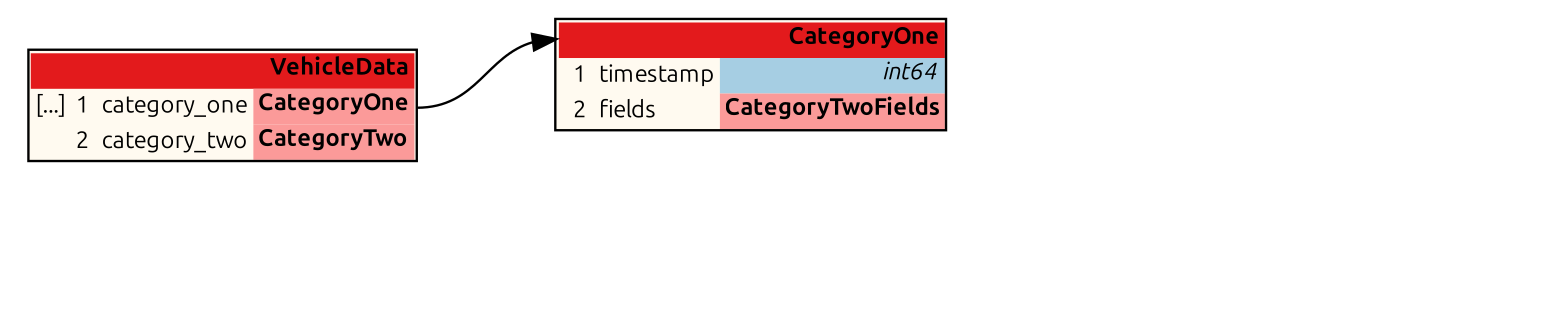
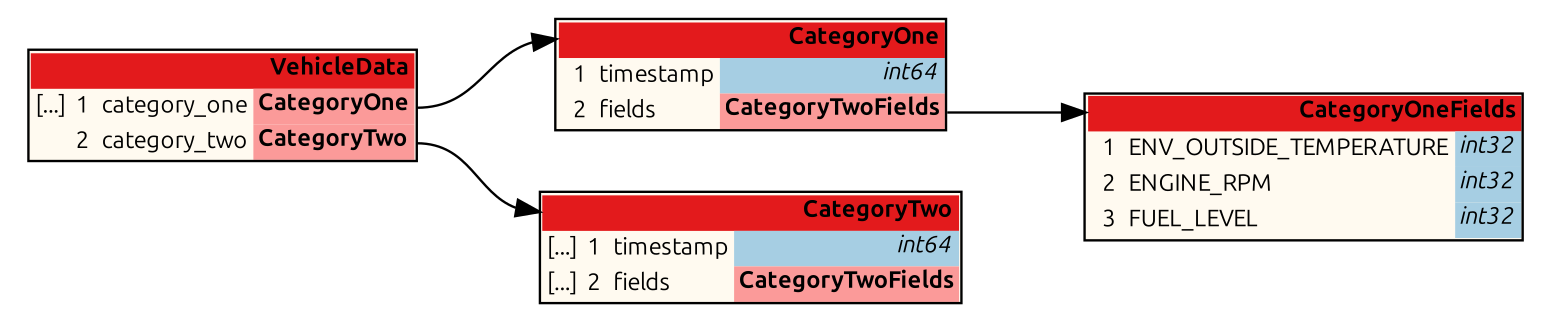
node "CategoryOneFields": added
node "CategoryTwo": added
